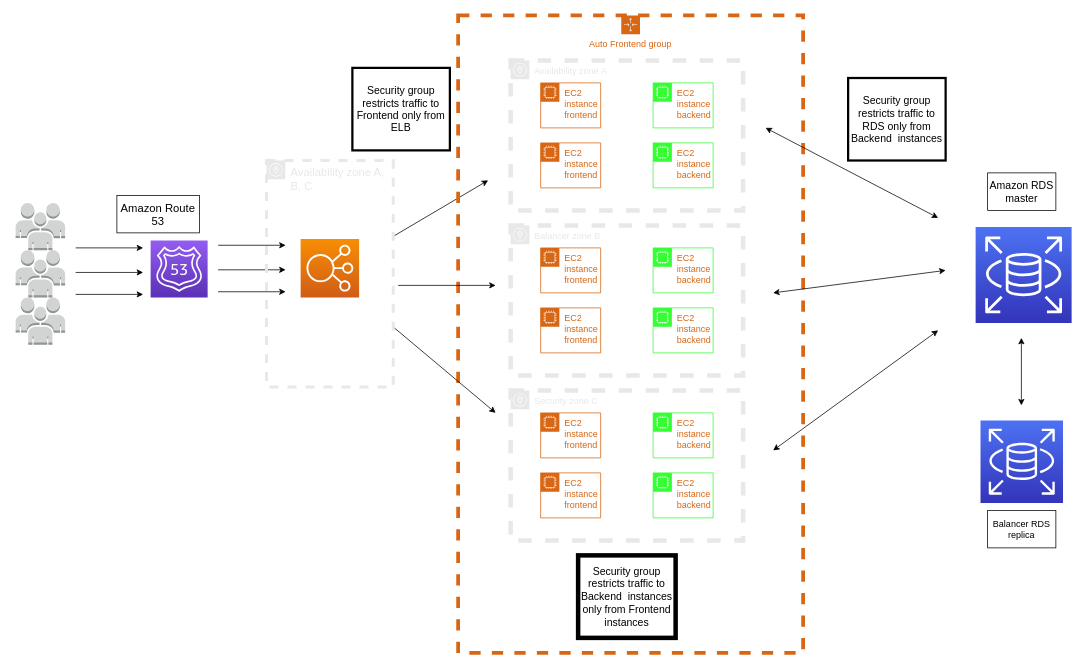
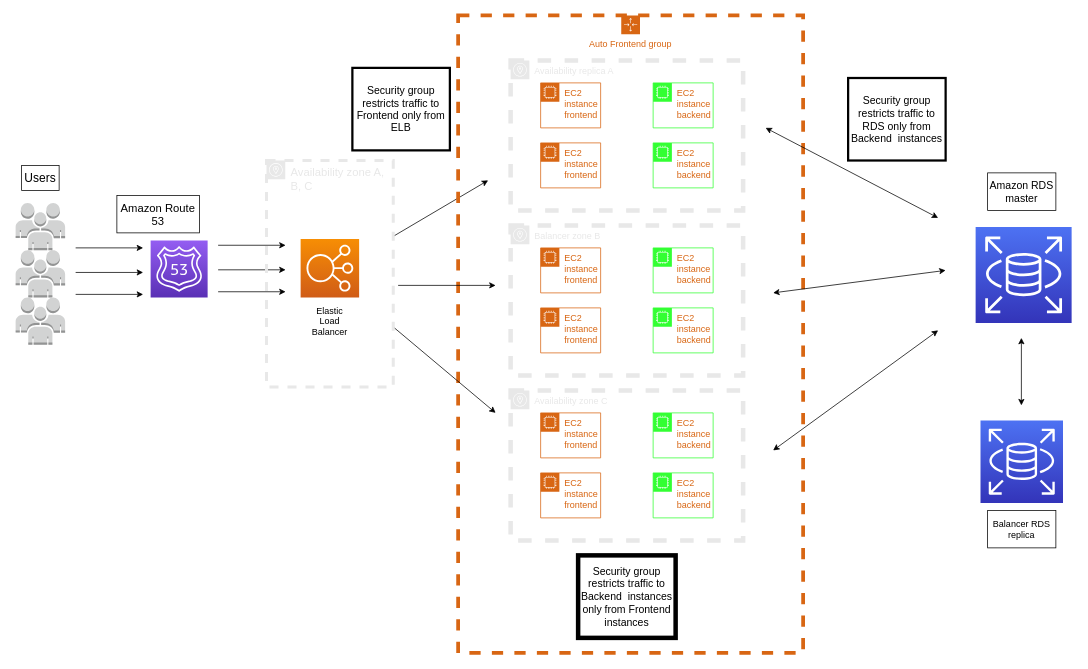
node "Availability zone A": label "Availability zone A" -> "Availability replica A"
node "Users": added
node "Elastic Load Balancer": added
node "Security zone C": label "Security zone C" -> "Availability zone C"
